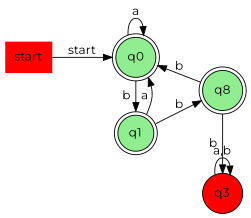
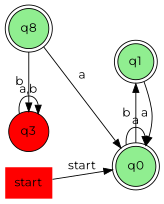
edge "q8" -> "q0": label "b" -> "a"
edge "q1" -> "q8": removed, label "b"
